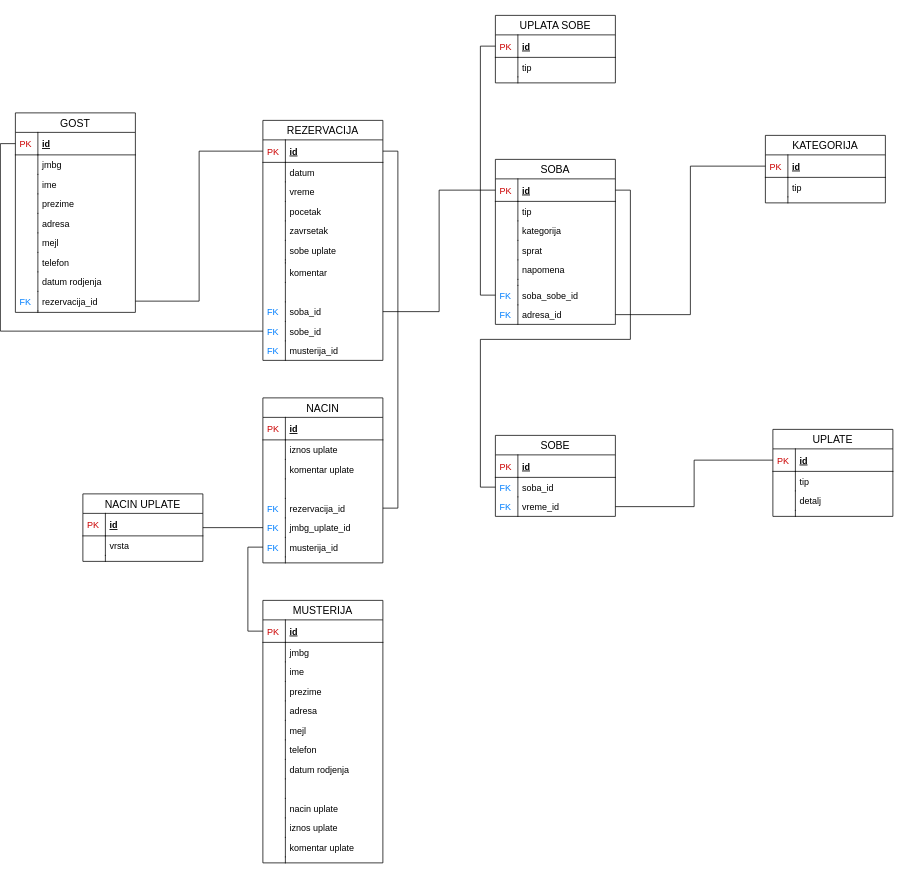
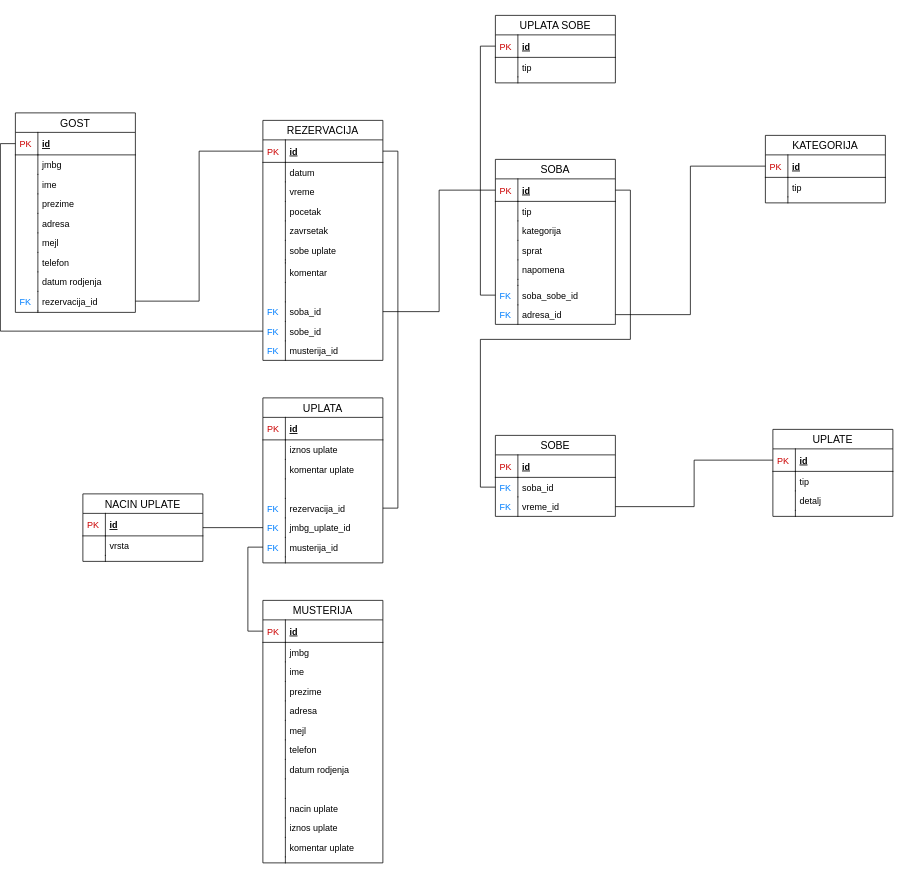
node "NACIN": label "NACIN" -> "UPLATA"
